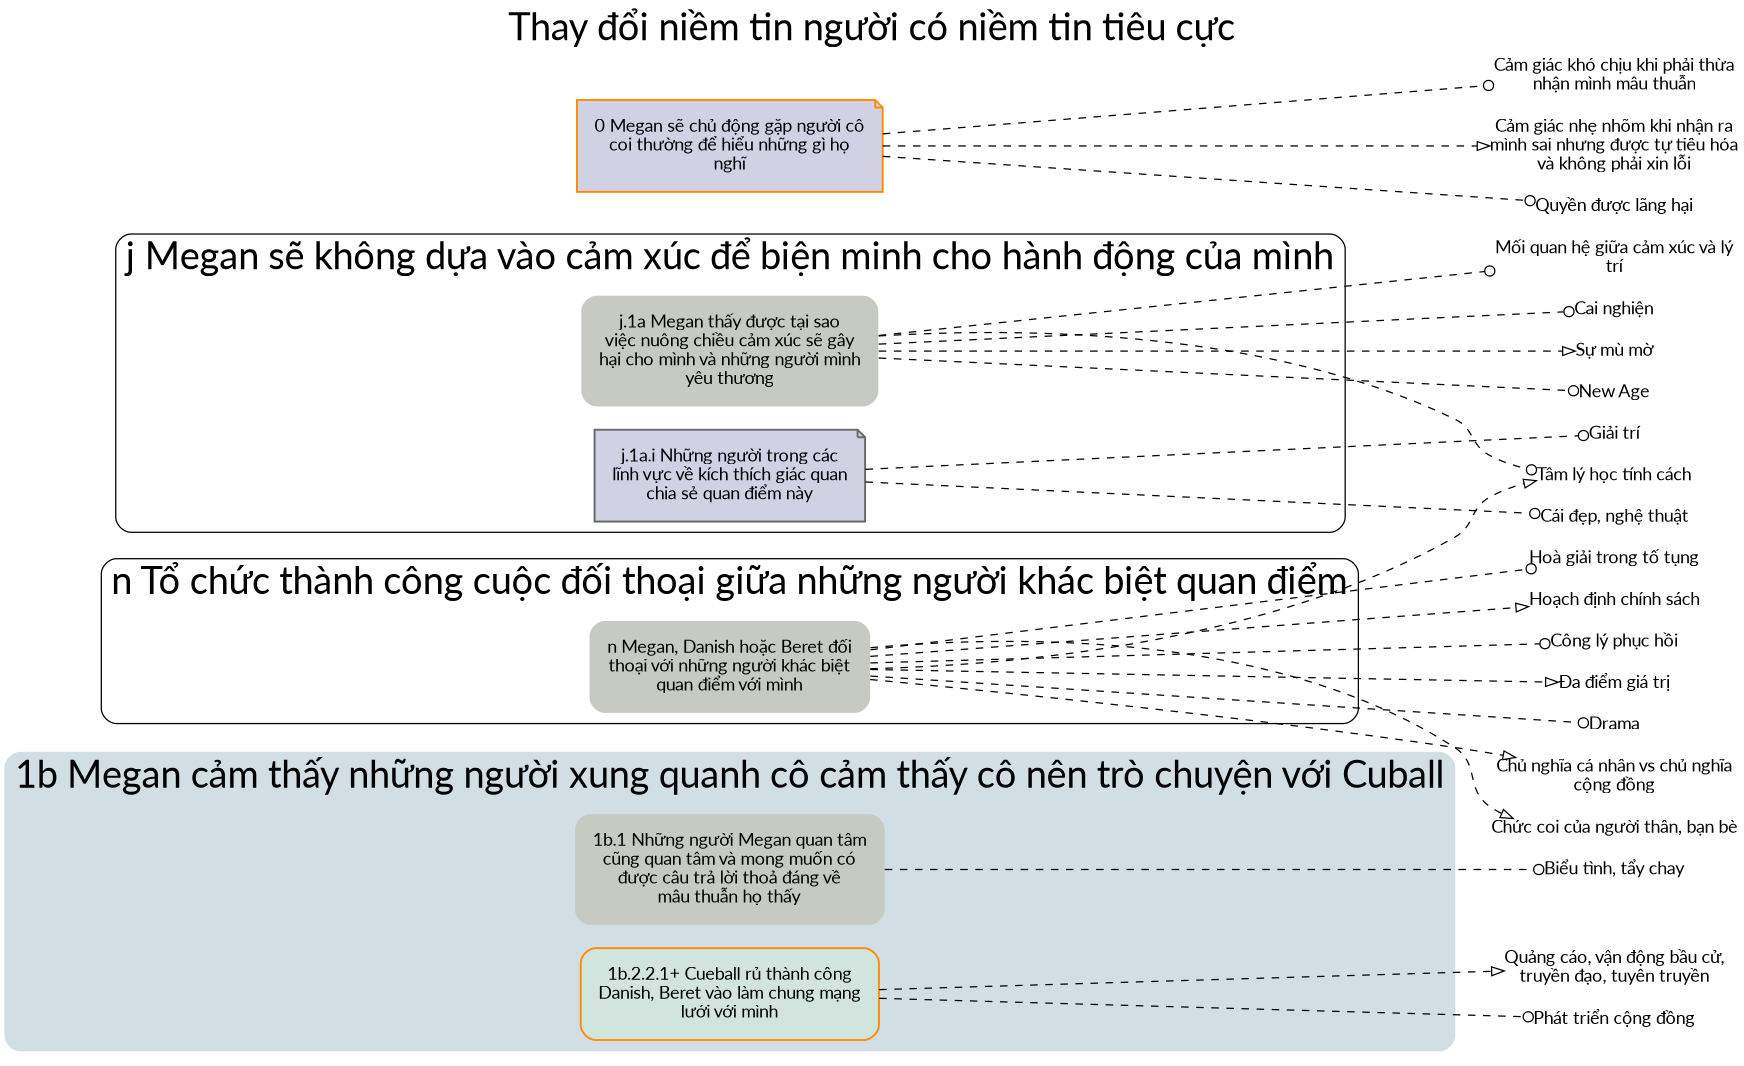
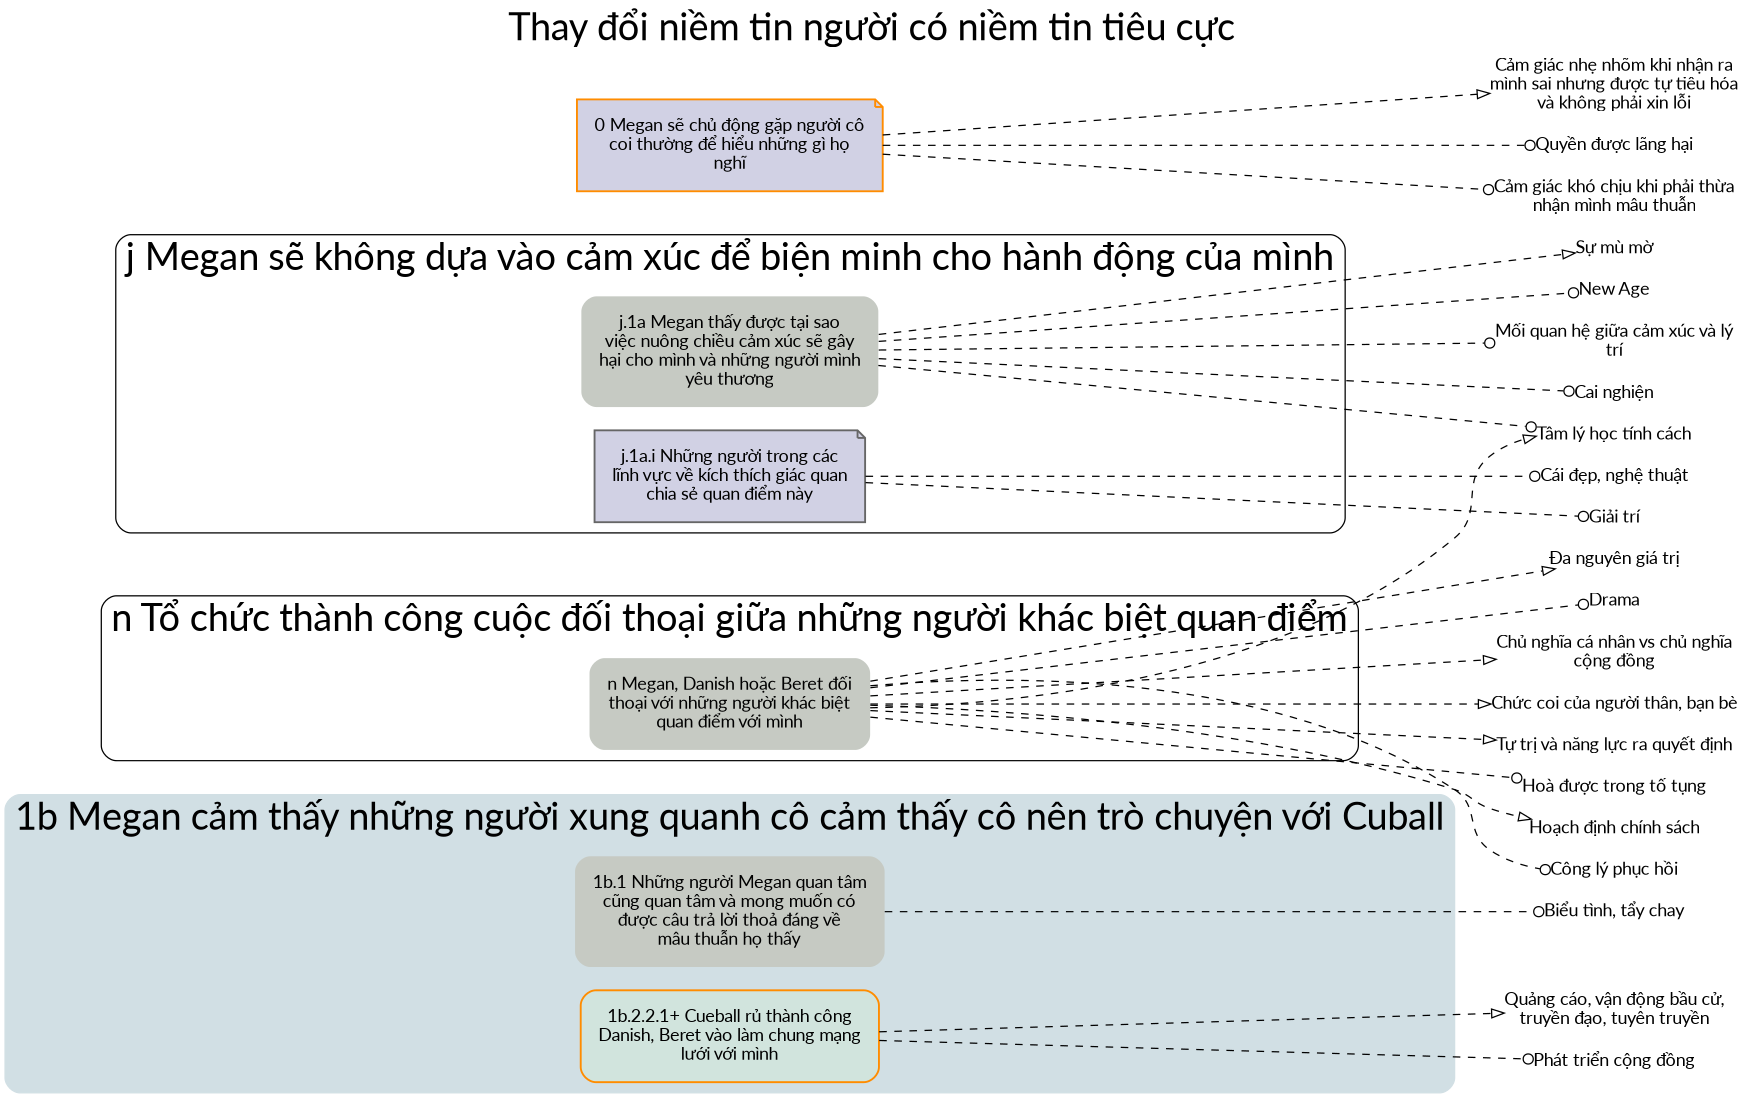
node "Hoà giải trong tố tụng": label "Hoà giải trong tố tụng" -> "Hoà được trong tố tụng"
node "Đa điểm giá trị": label "Đa điểm giá trị" -> "Đa nguyên giá trị"
node "Tự trị và năng lực ra quyết định": added
